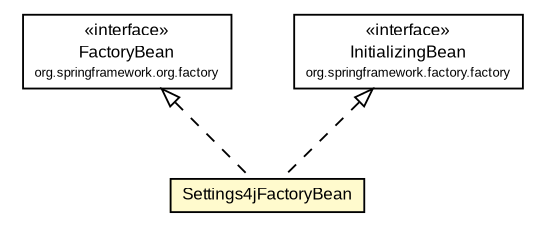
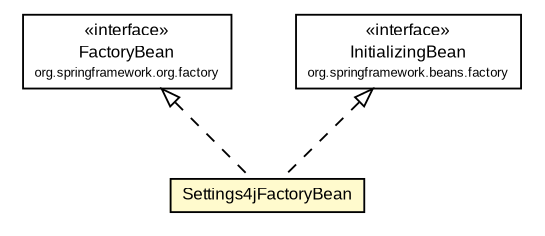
node "InitializingBean": text "org.springframework.factory.factory" -> "org.springframework.beans.factory"
